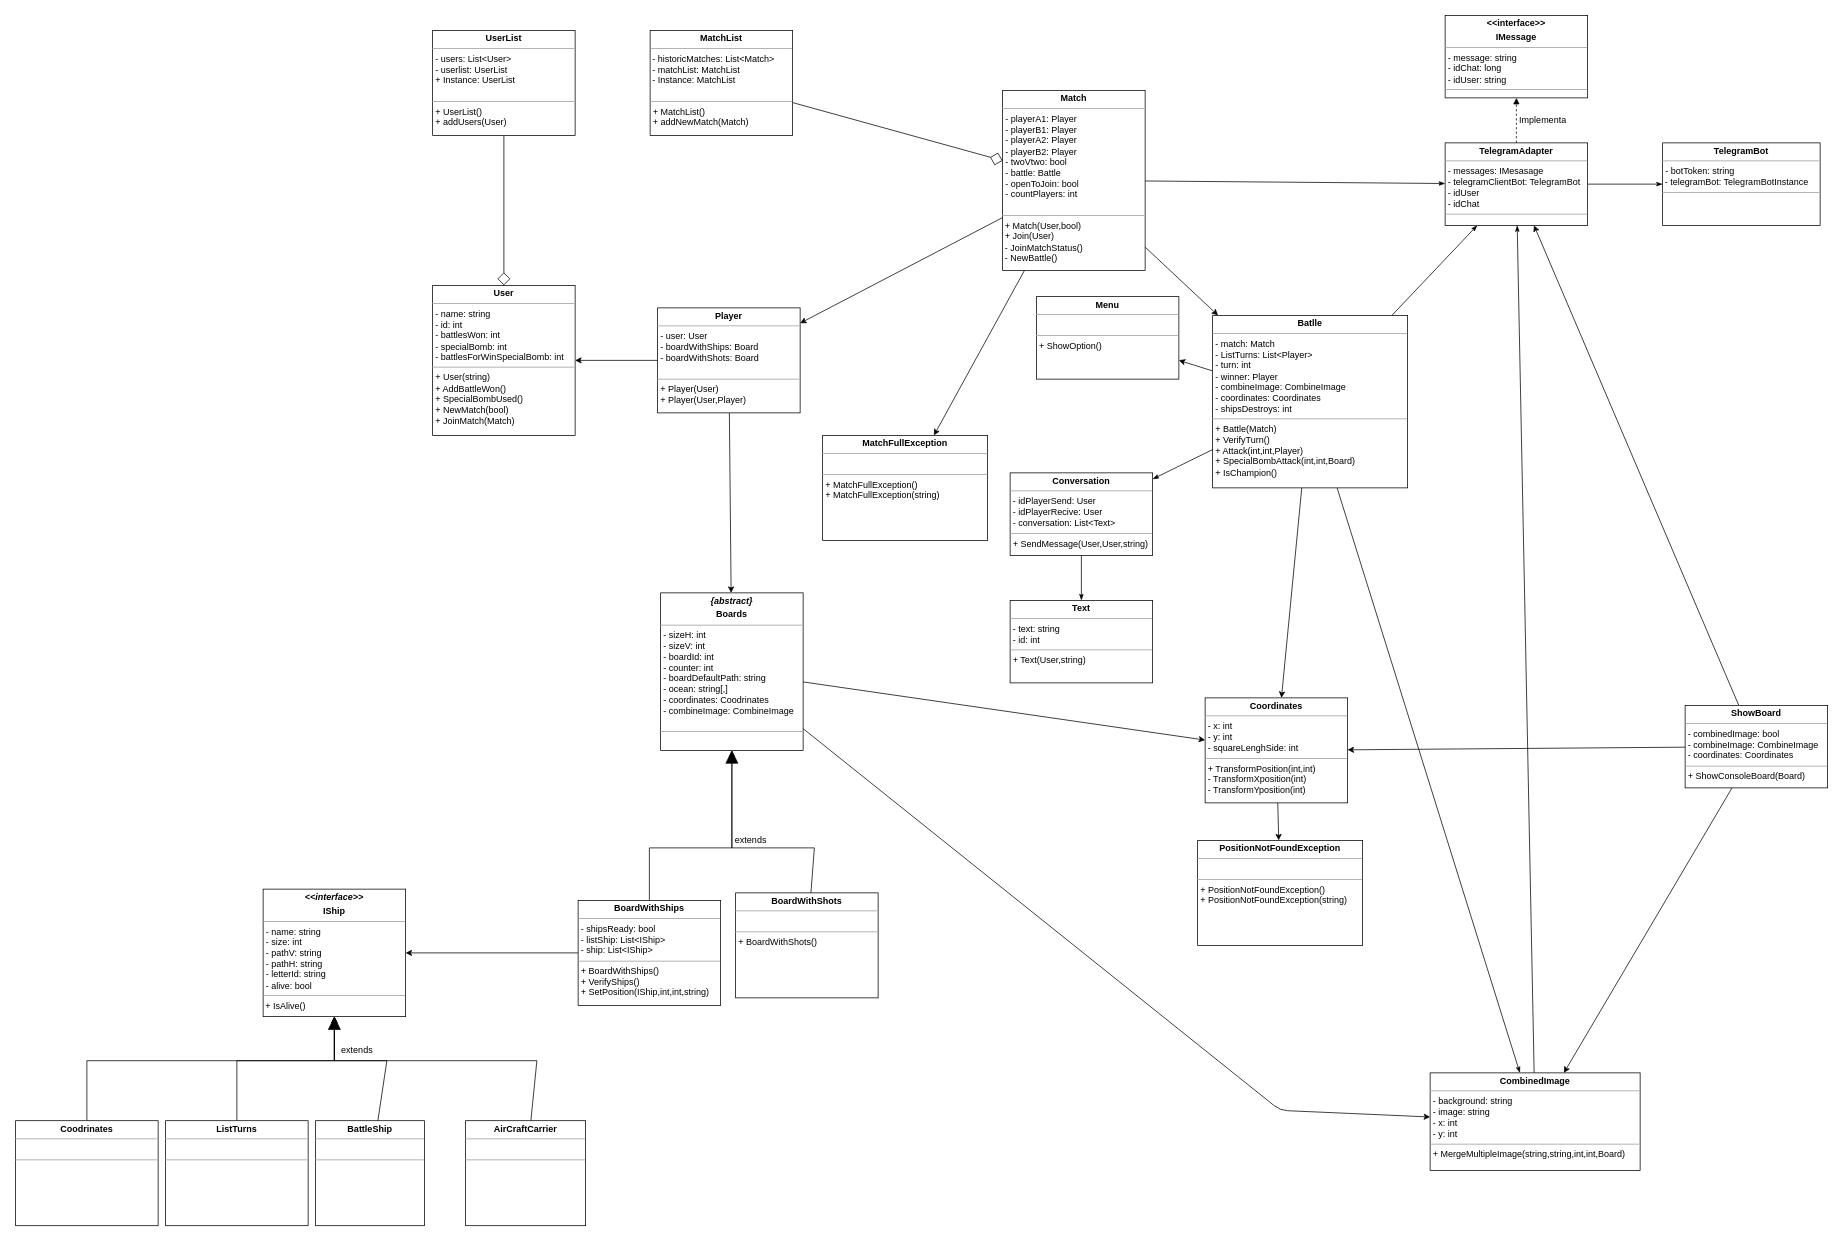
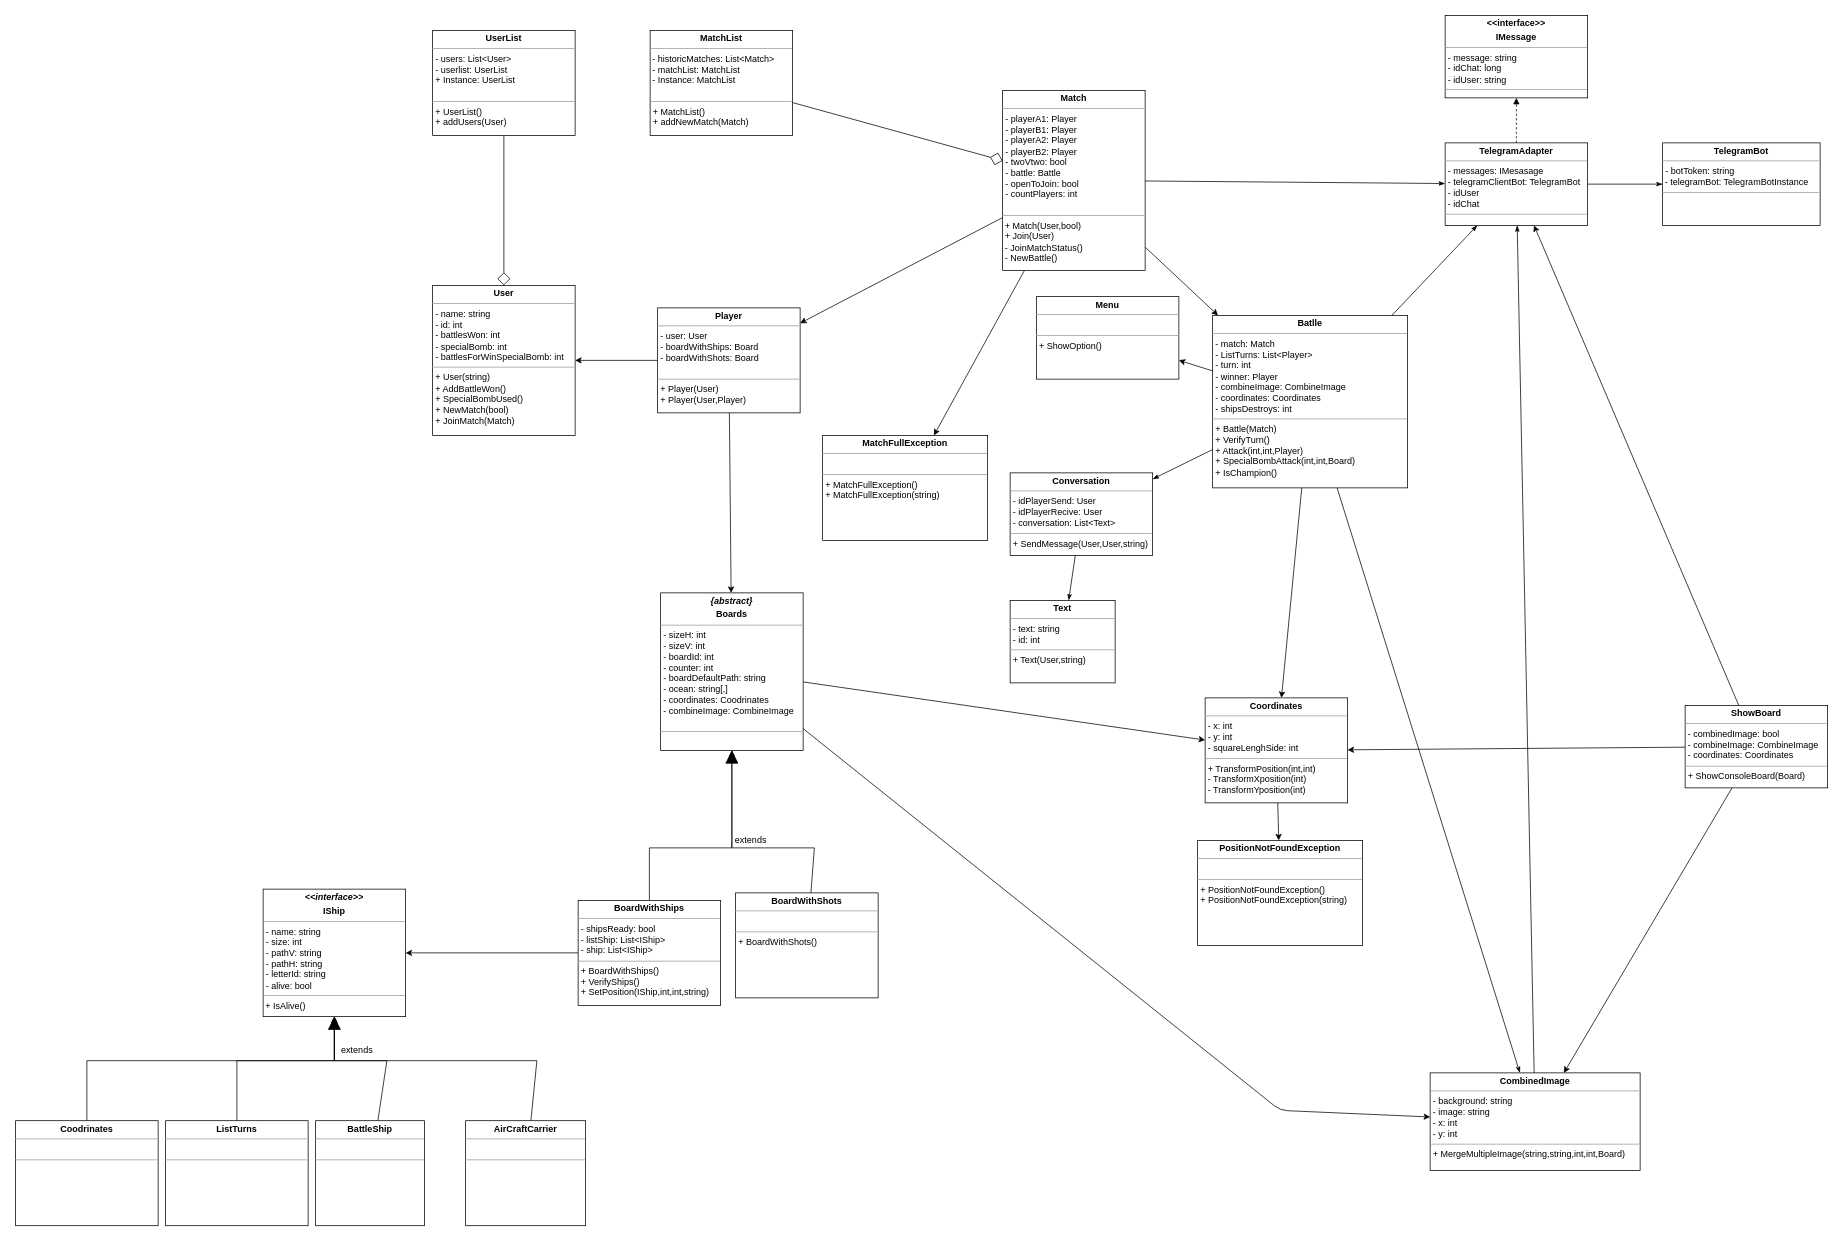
node "Implementa": removed
node "Text - text: string - id: int + Text(User,string)": size 143x83 -> 105x83
